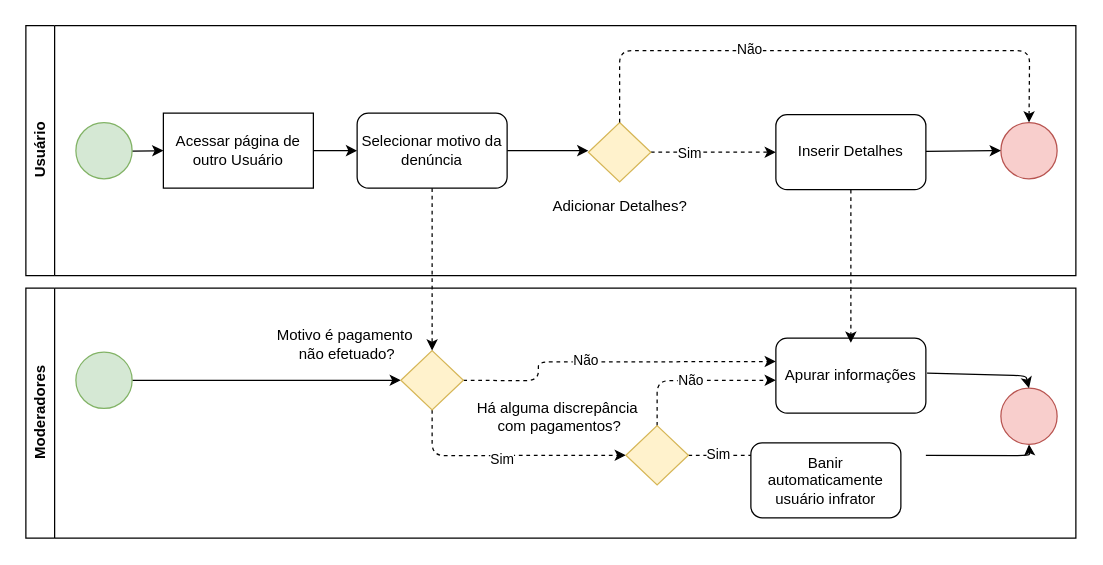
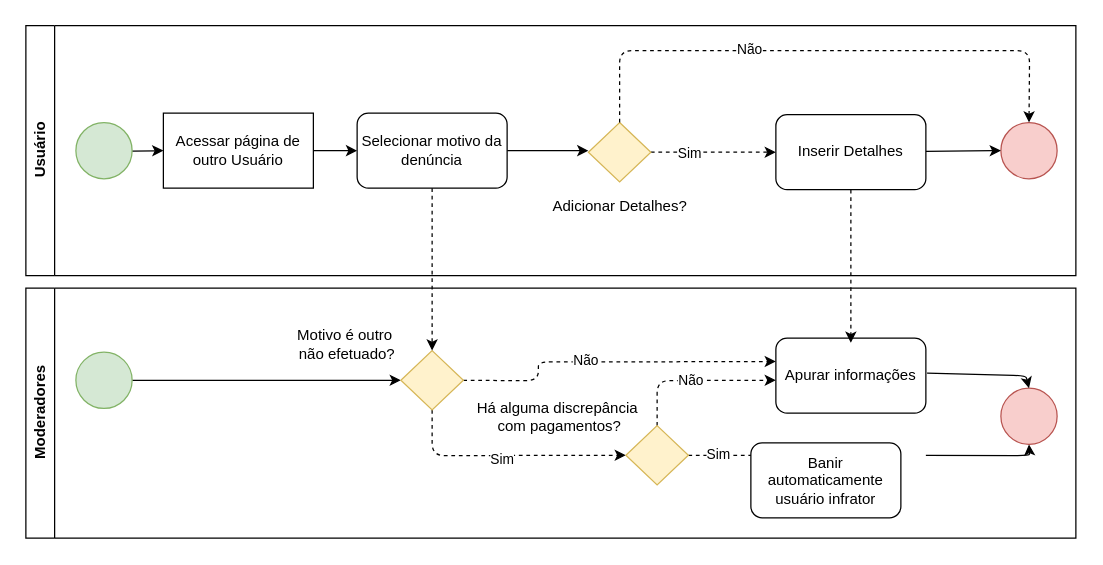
node "Motivo é pagamento não efetuado?": label "Motivo é pagamento não efetuado?" -> "Motivo é outro não efetuado?"
